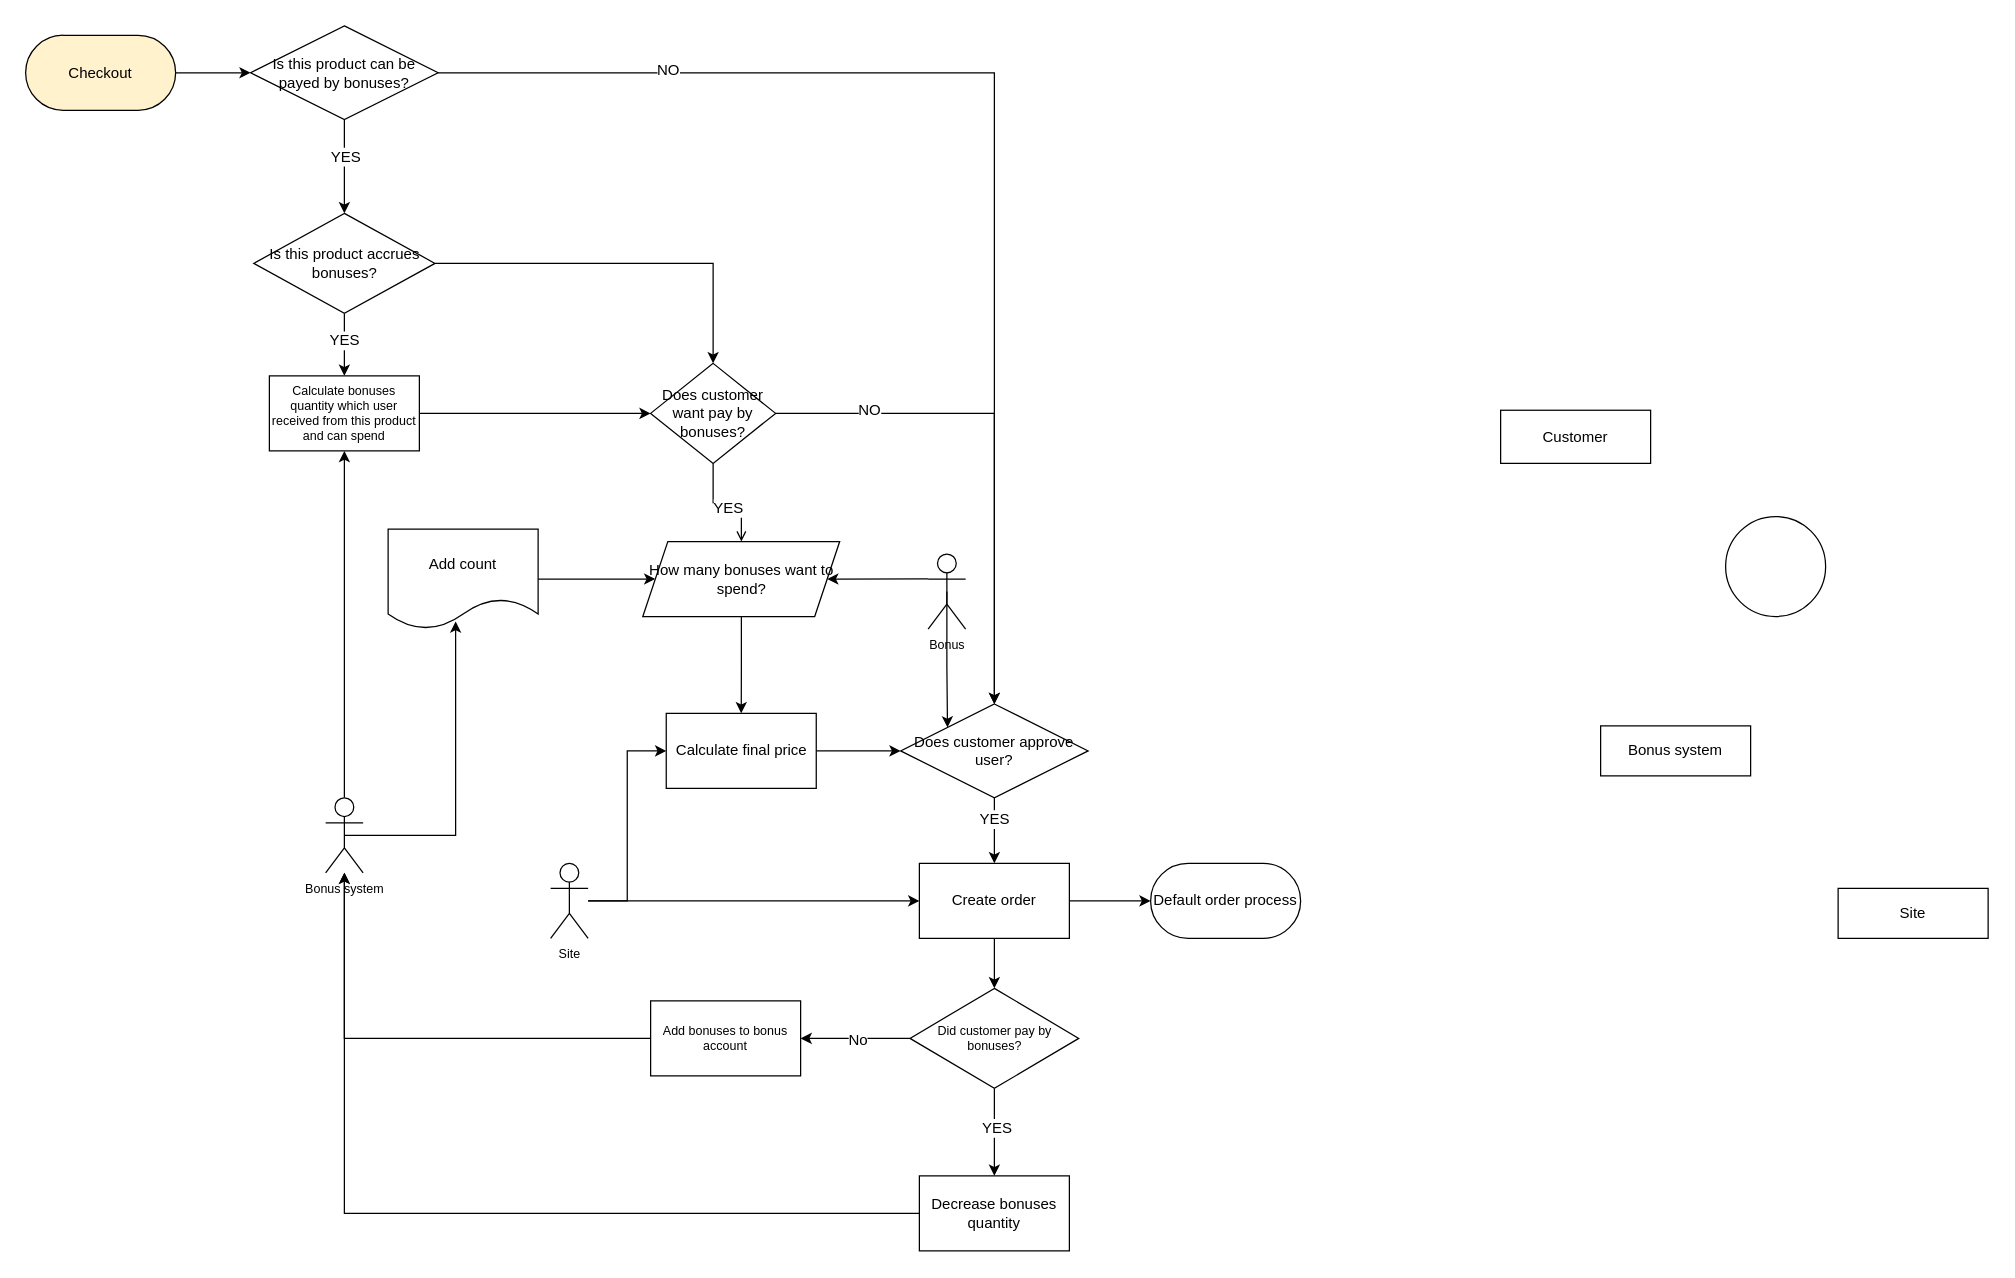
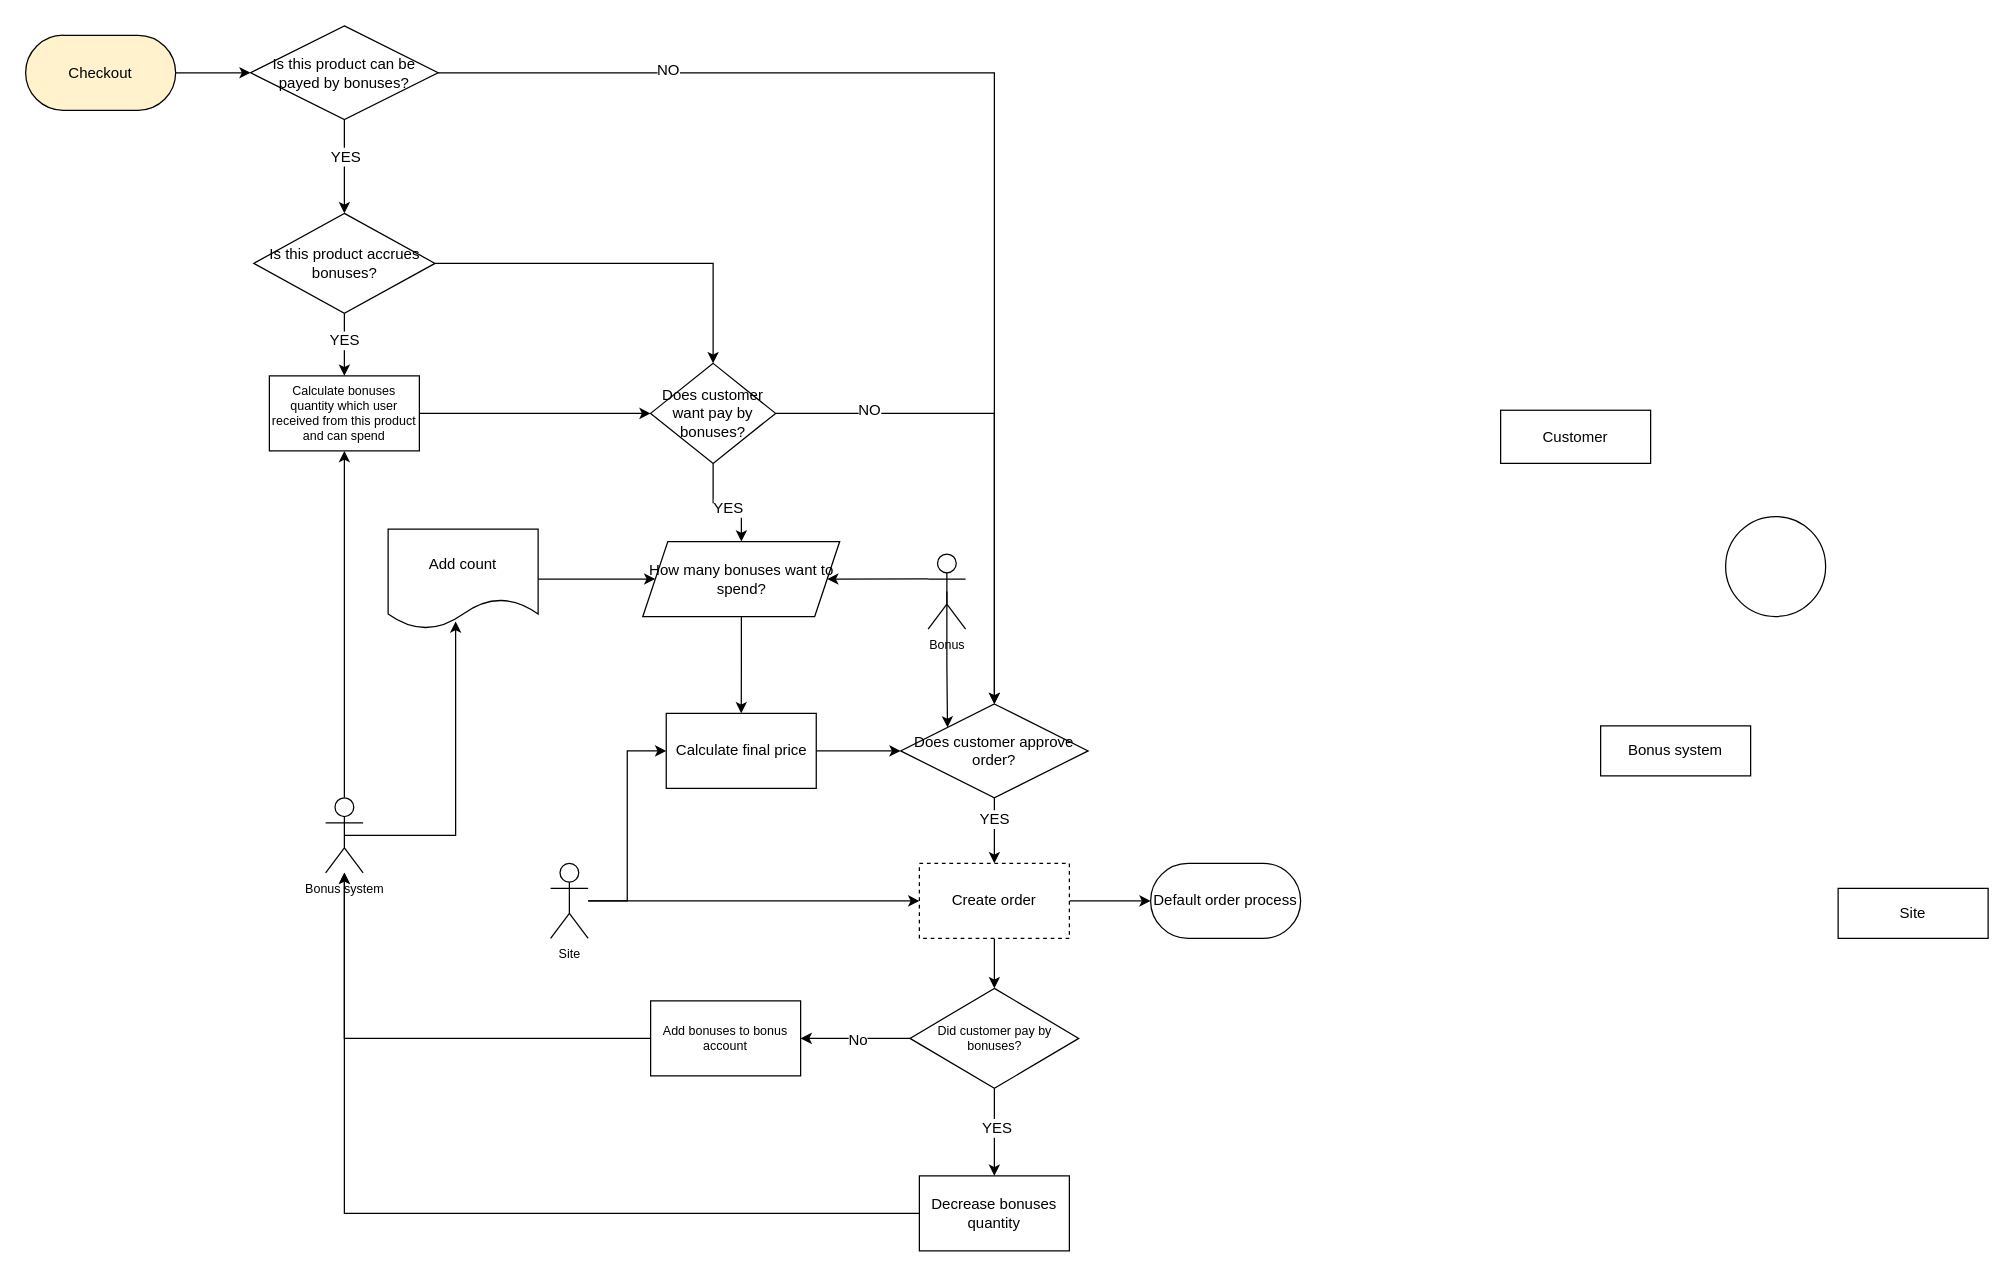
edge "Does customer want pay by bonuses?" -> "How many bonuses want to spend?": arrowhead open -> classic
node "Does customer approve user?": label "Does customer approve user?" -> "Does customer approve order?"
node "Create order": style solid -> dashed
